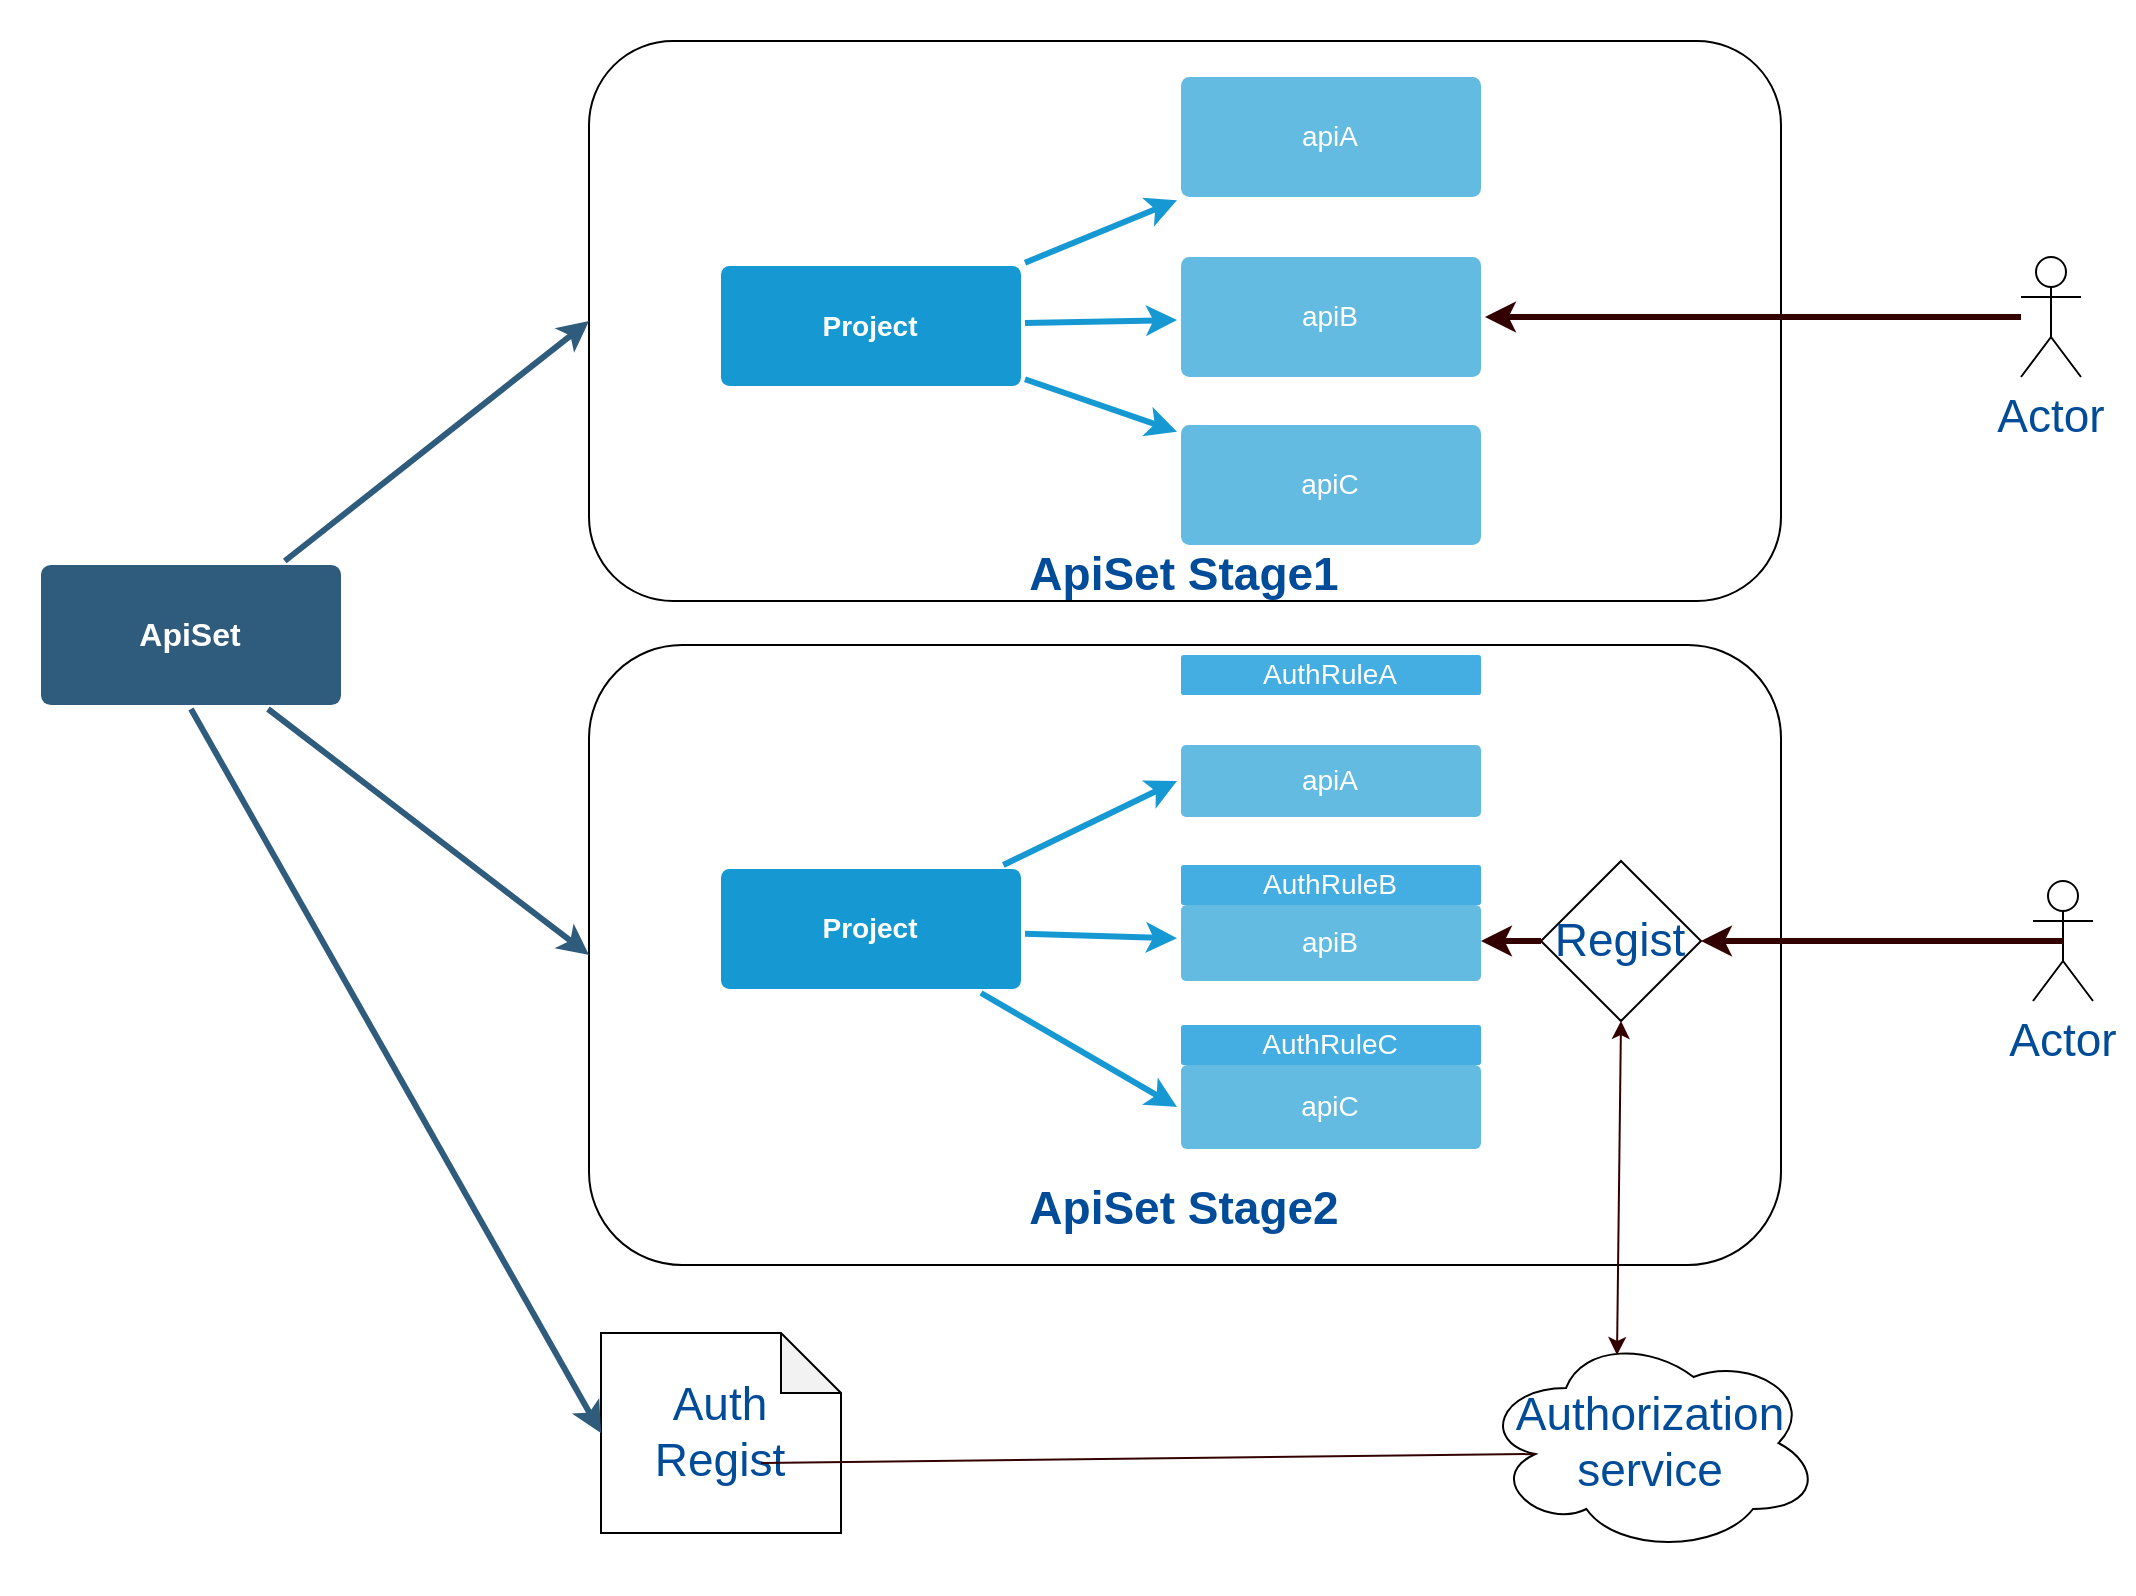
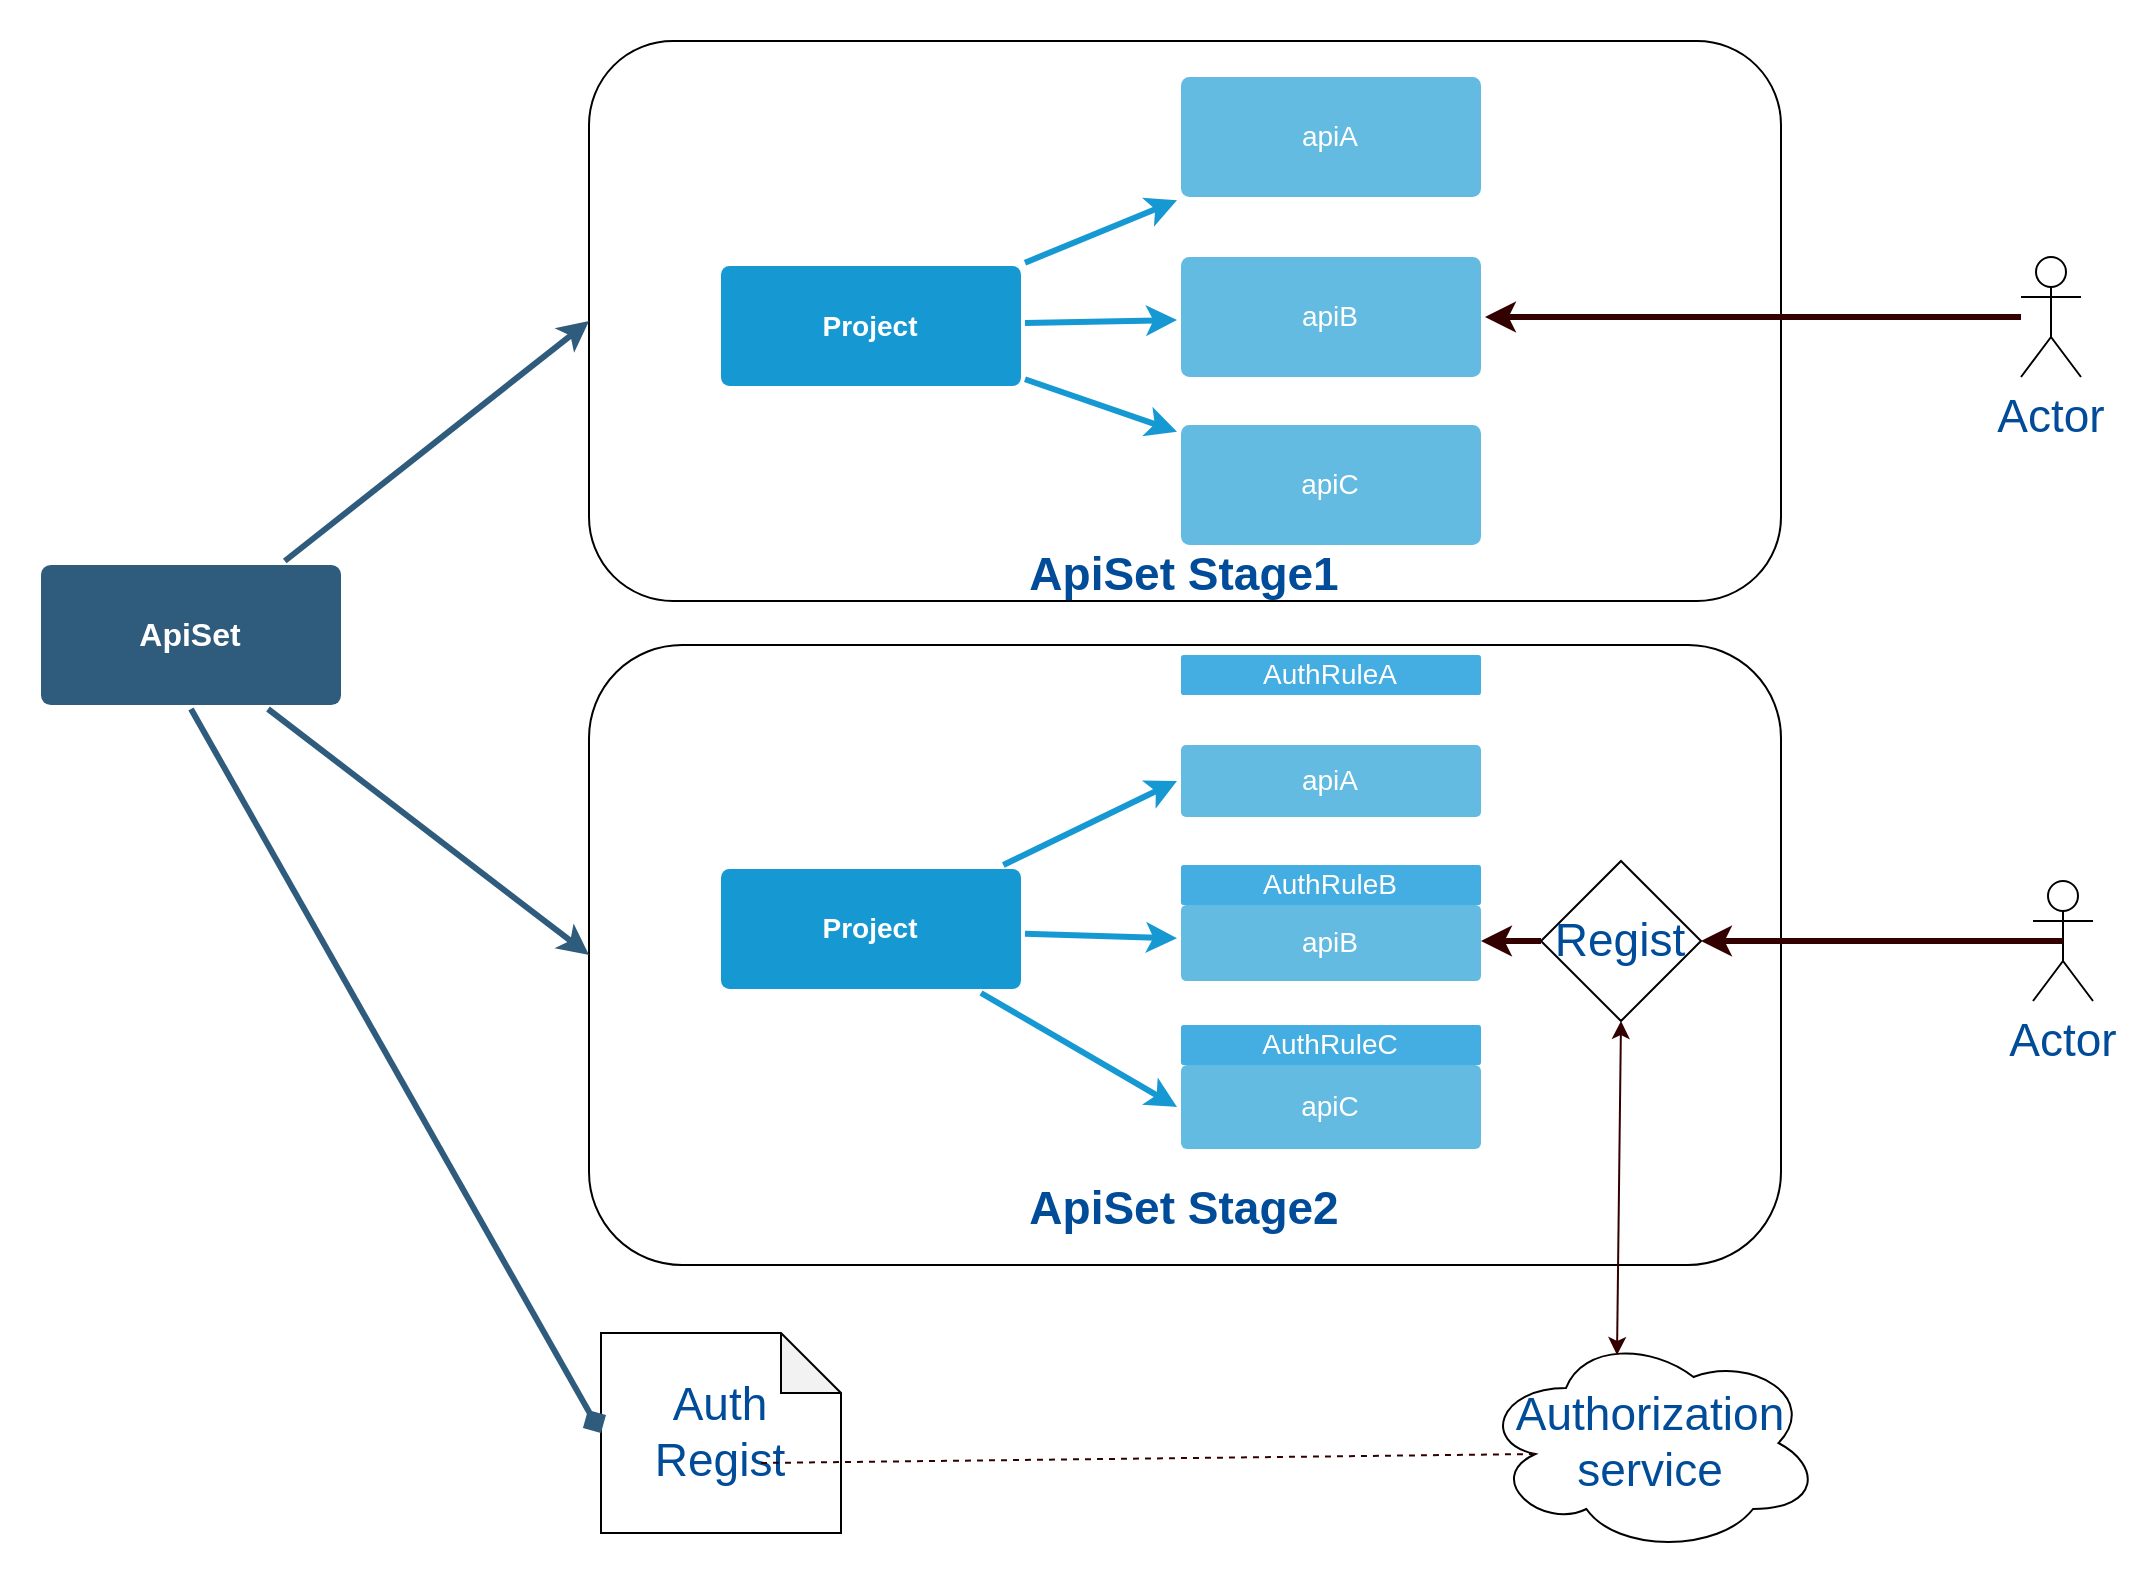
edge "ApiSet" -> "Auth Regist": arrowhead classic -> diamond
edge "Auth Regist" -- "Authorization service": style solid -> dashed
